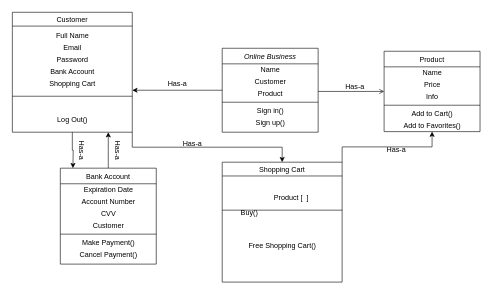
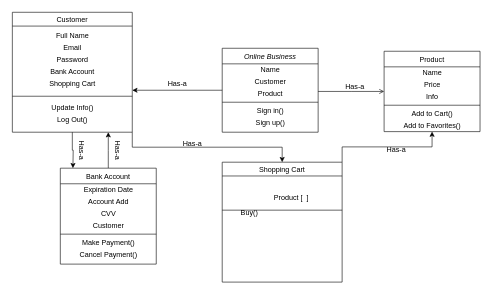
node "Update Info()": added
node "Account Number": label "Account Number" -> "Account Add"
node "Free Shopping Cart()": removed
